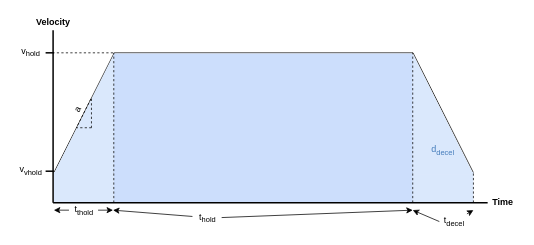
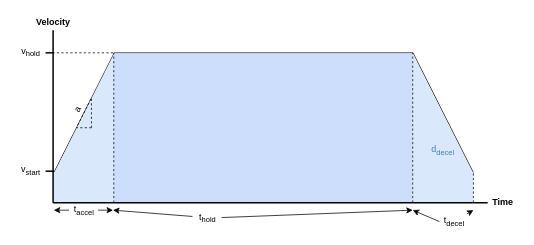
node "vvhold": label "vvhold" -> "vstart"
node "tthold": label "tthold" -> "taccel"
